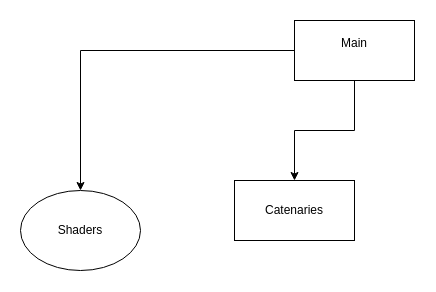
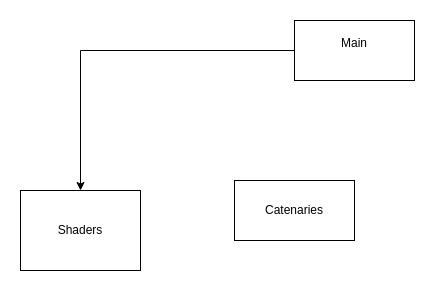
edge "Main" -> "Catenaries": removed
node "Shaders": shape ellipse -> rectangle
